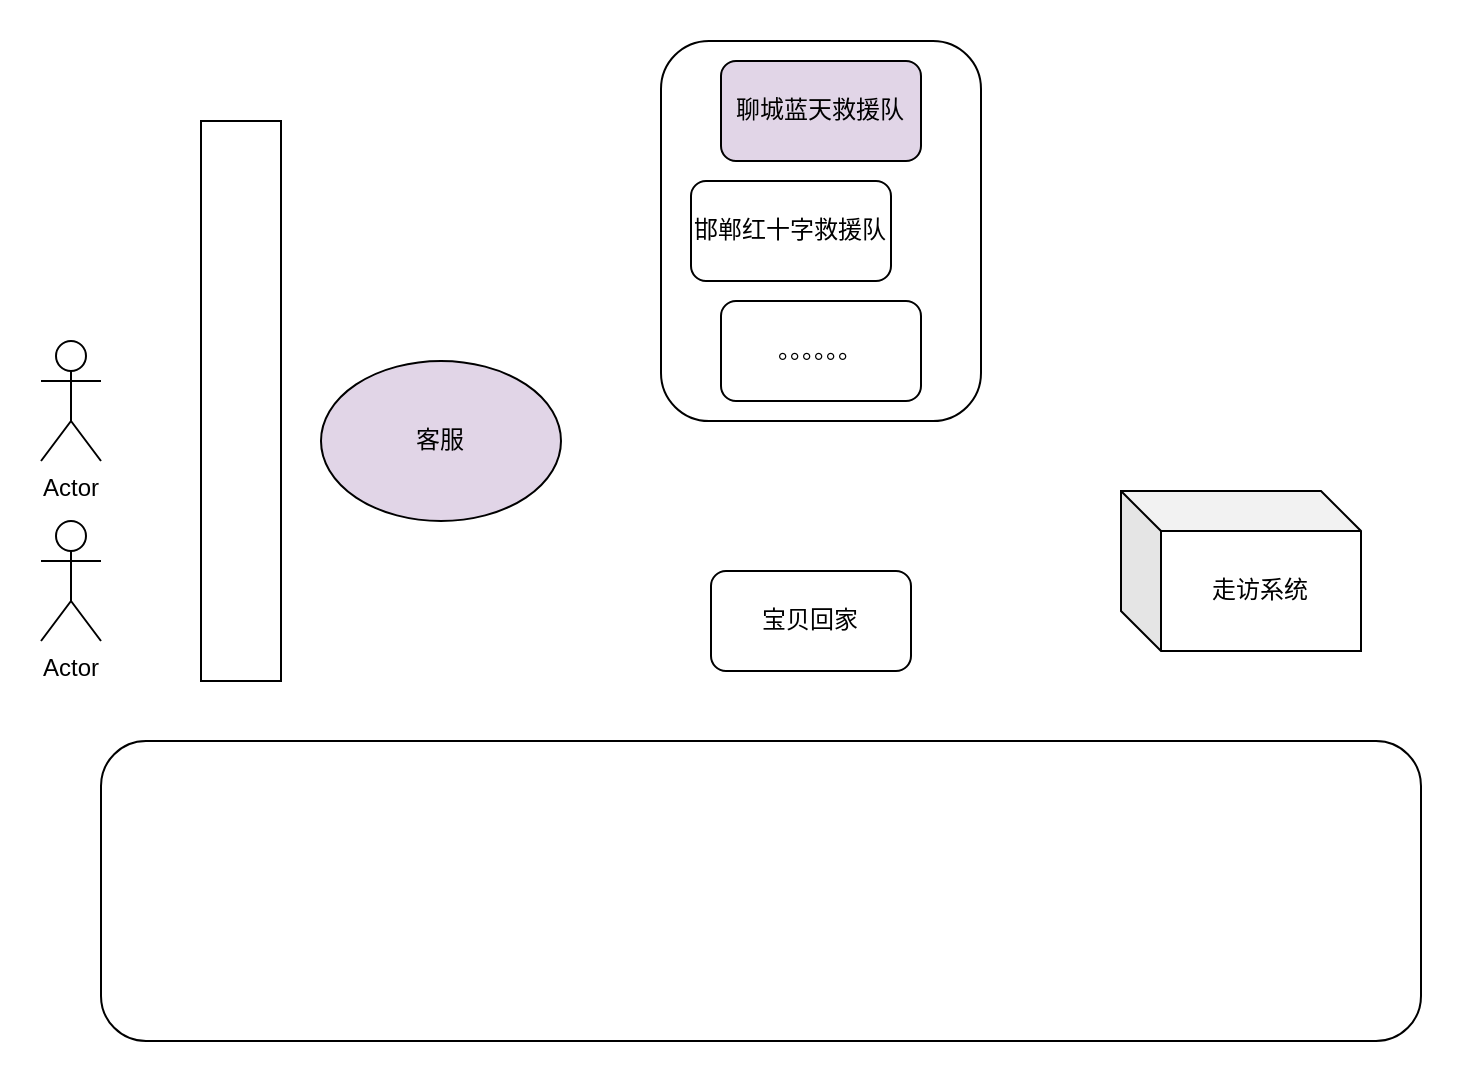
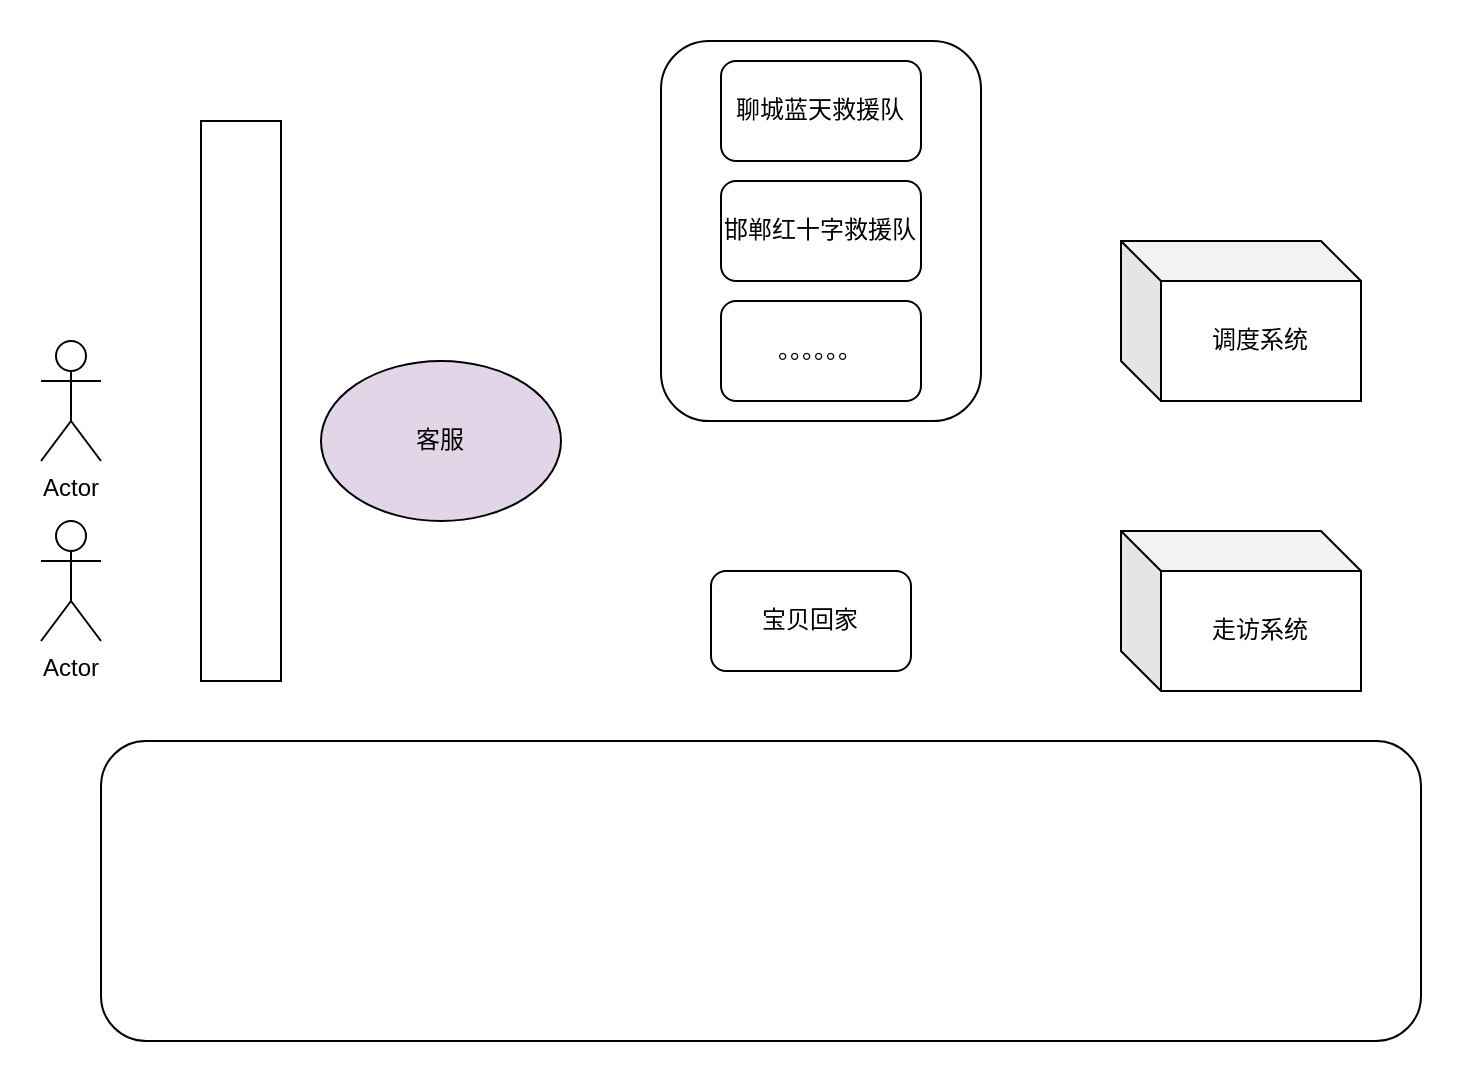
node "聊城蓝天救援队": fillcolor #e1d5e7 -> #ffffff
node "邯郸红十字救援队": moved (791, 231) -> (821, 231)
node "调度系统": added
node "走访系统": moved (1241, 571) -> (1241, 611)
